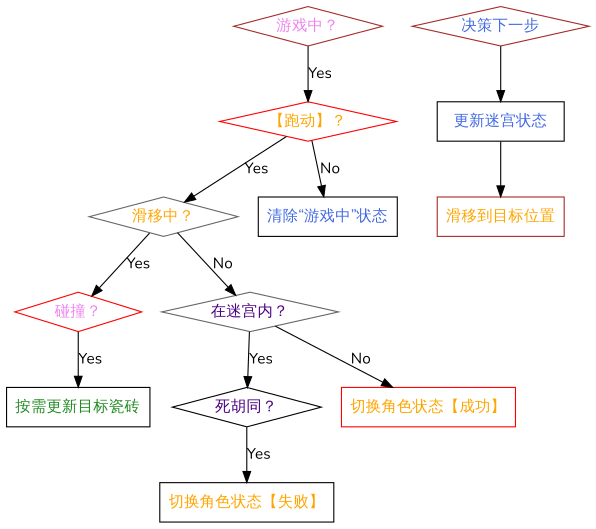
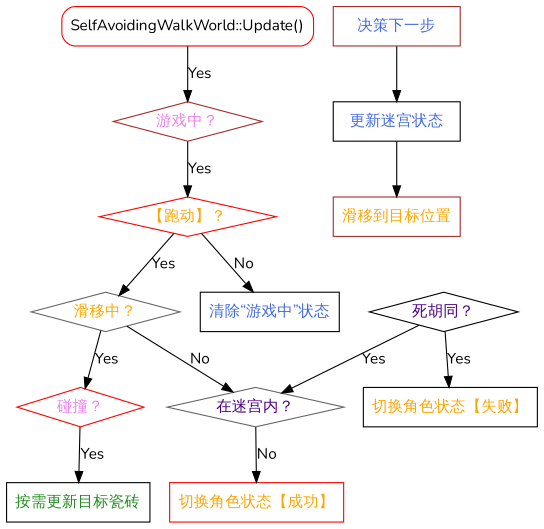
node "SelfAvoidingWalkWorld::Update()": added
node "决策下一步": shape diamond -> box
edge "在迷宫内？" -> "死胡同？": reversed
